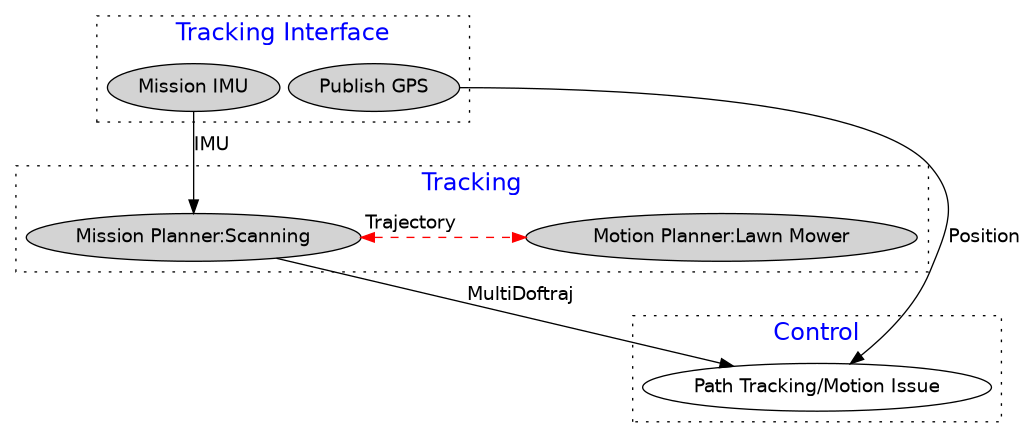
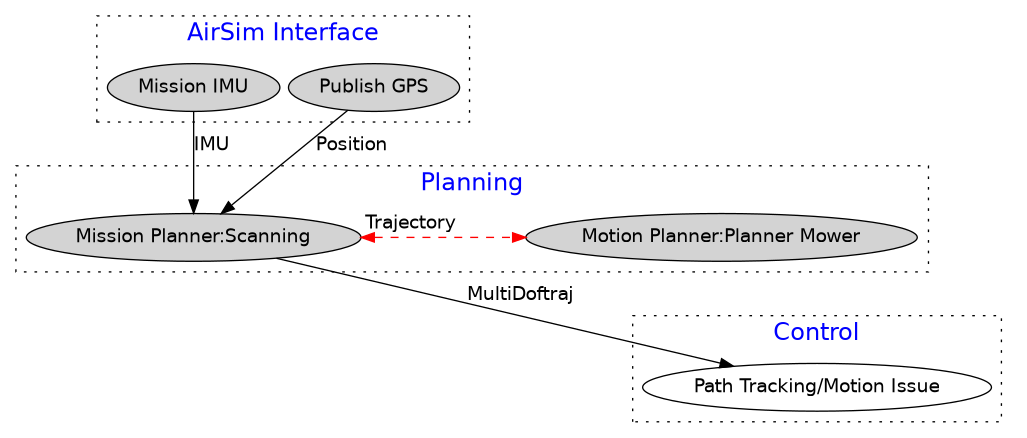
cluster "Tracking Interface": label "Tracking Interface" -> "AirSim Interface"
edge "Publish GPS" -> "Path Tracking/Motion Issue": now "Publish GPS" -> "Mission Planner:Scanning"
cluster "Tracking": label "Tracking" -> "Planning"
node "Motion Planner:Lawn Mower": label "Motion Planner:Lawn Mower" -> "Motion Planner:Planner Mower"
